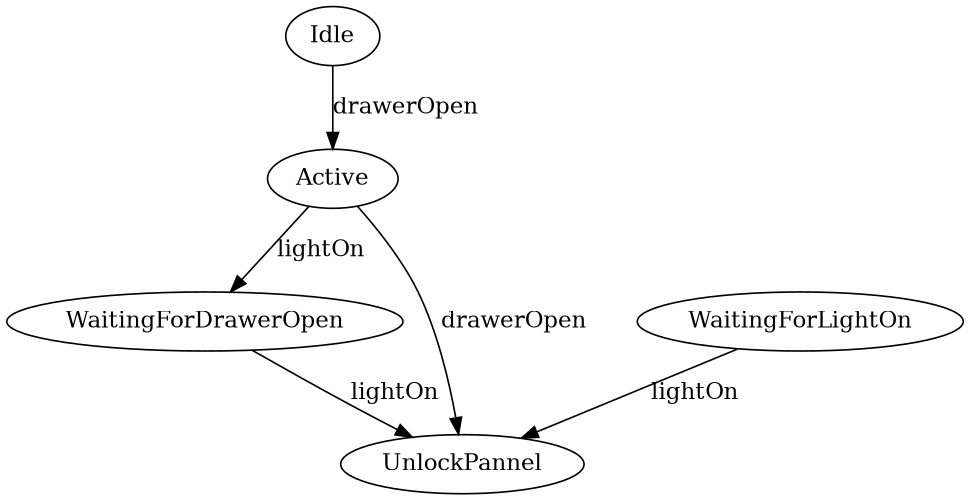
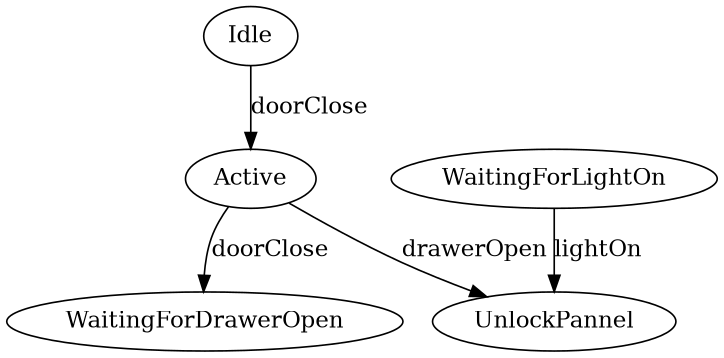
edge "Idle" -> "Active": label "drawerOpen" -> "doorClose"
edge "Active" -> "WaitingForDrawerOpen": label "lightOn" -> "doorClose"
edge "WaitingForDrawerOpen" -> "UnlockPannel": removed, label "lightOn"
